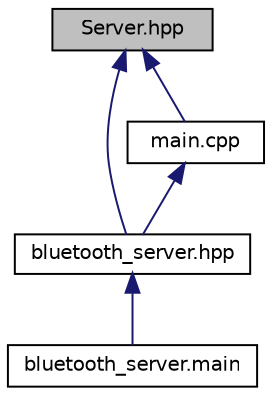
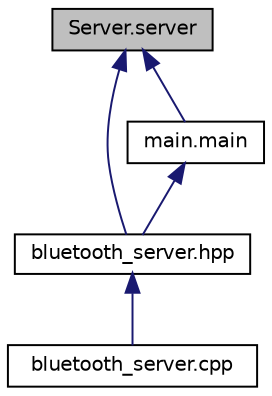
node "Server.hpp": label "Server.hpp" -> "Server.server"
node "main.cpp": label "main.cpp" -> "main.main"
node "bluetooth_server.main": label "bluetooth_server.main" -> "bluetooth_server.cpp"
